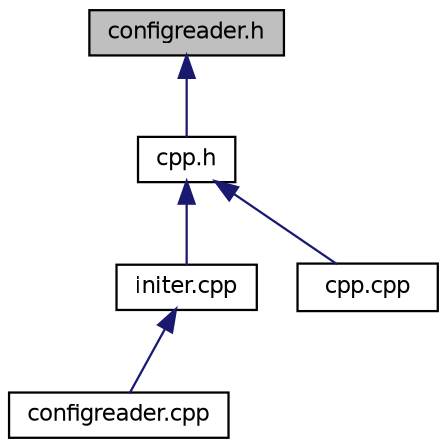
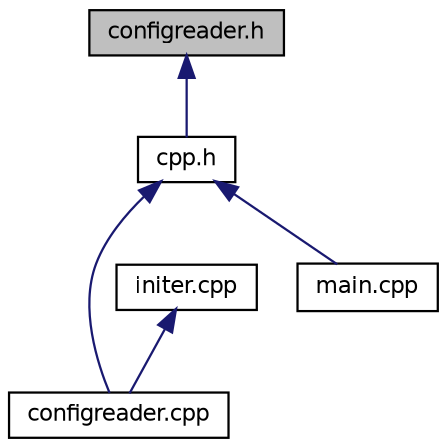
edge "initer.cpp" -> "cpp.h": now "configreader.cpp" -> "cpp.h"
node "cpp.cpp": label "cpp.cpp" -> "main.cpp"
